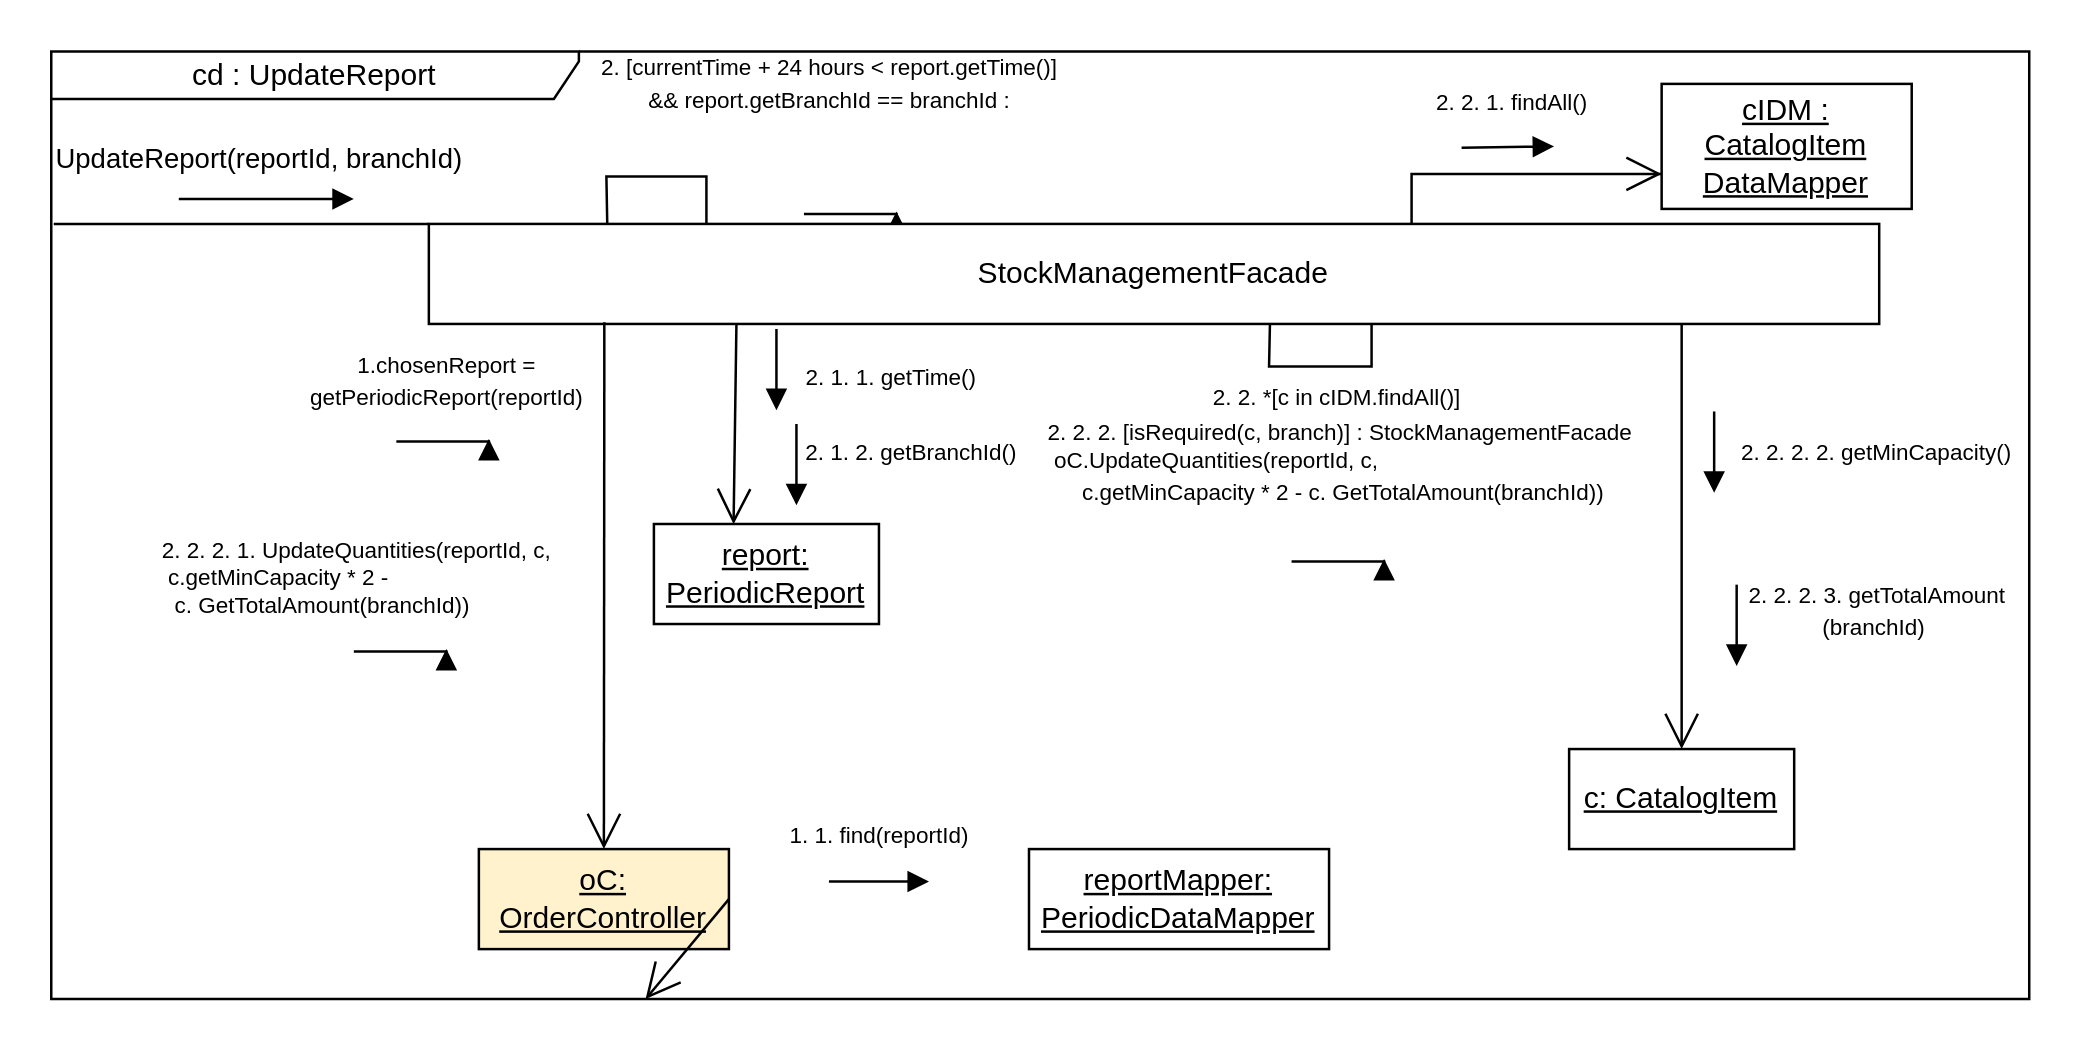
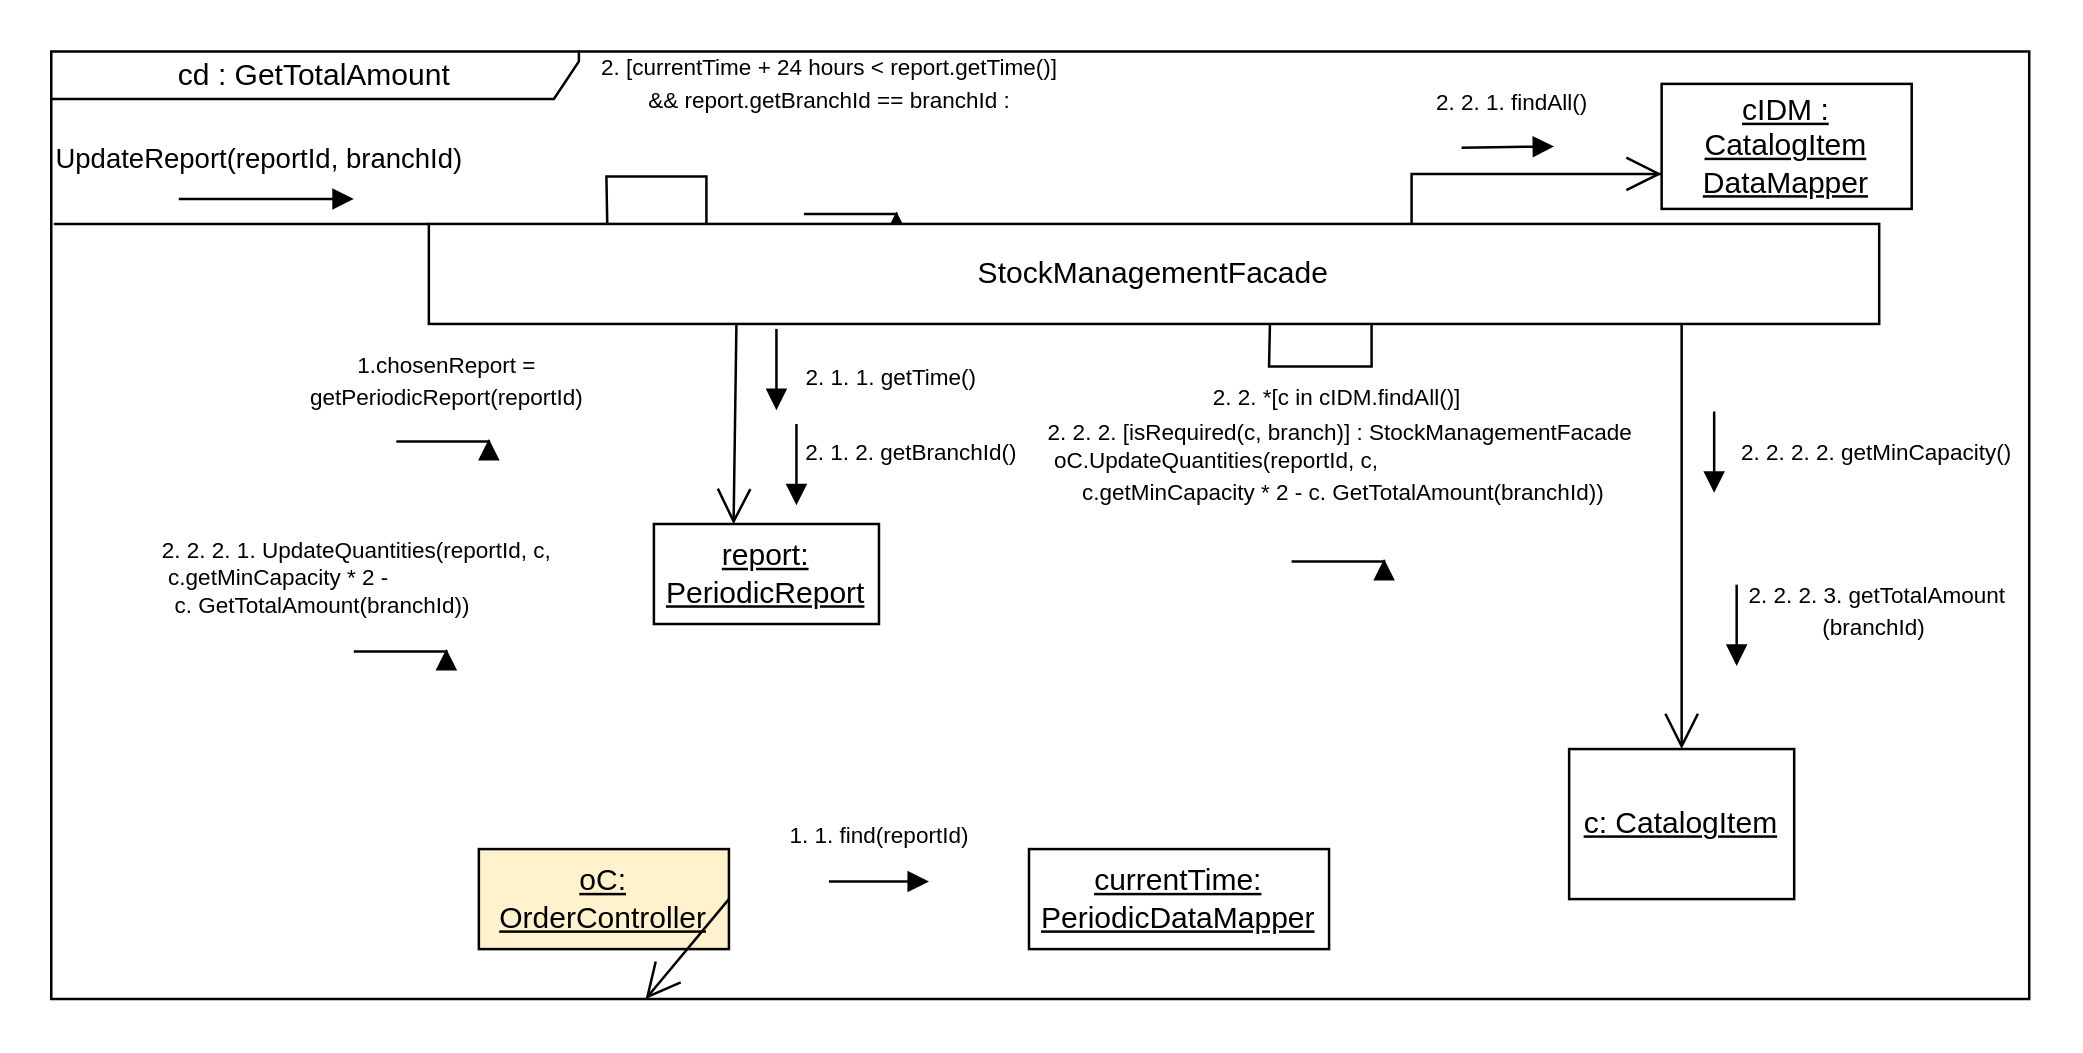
node "cd : UpdateReport": label "cd : UpdateReport" -> "cd : GetTotalAmount"
edge "StockManagementFacade" -> "oC: OrderController": removed
node "c: CatalogItem": size 225x100 -> 225x150
node "reportMapper: PeriodicDataMapper": label "reportMapper: PeriodicDataMapper" -> "currentTime: PeriodicDataMapper"
